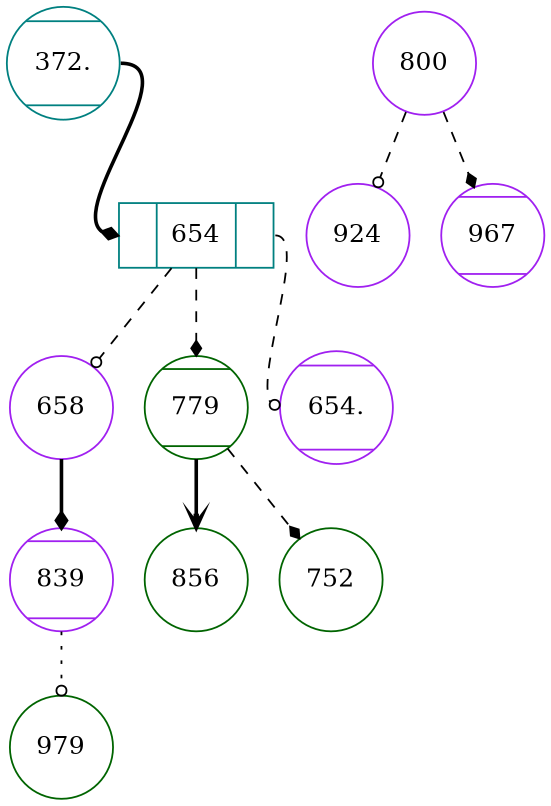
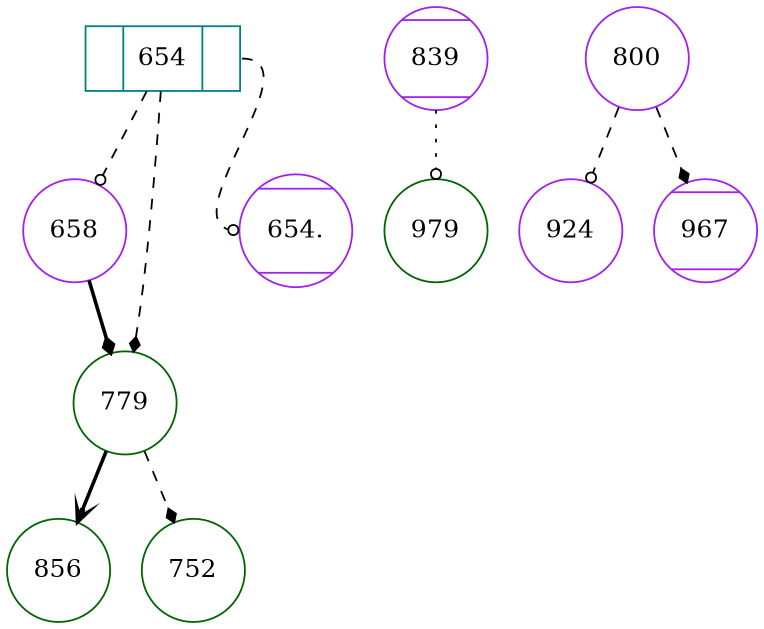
node "372.": removed
node "779": shape Mcircle -> circle
edge "658" -> "839": now "658" -> "779"
